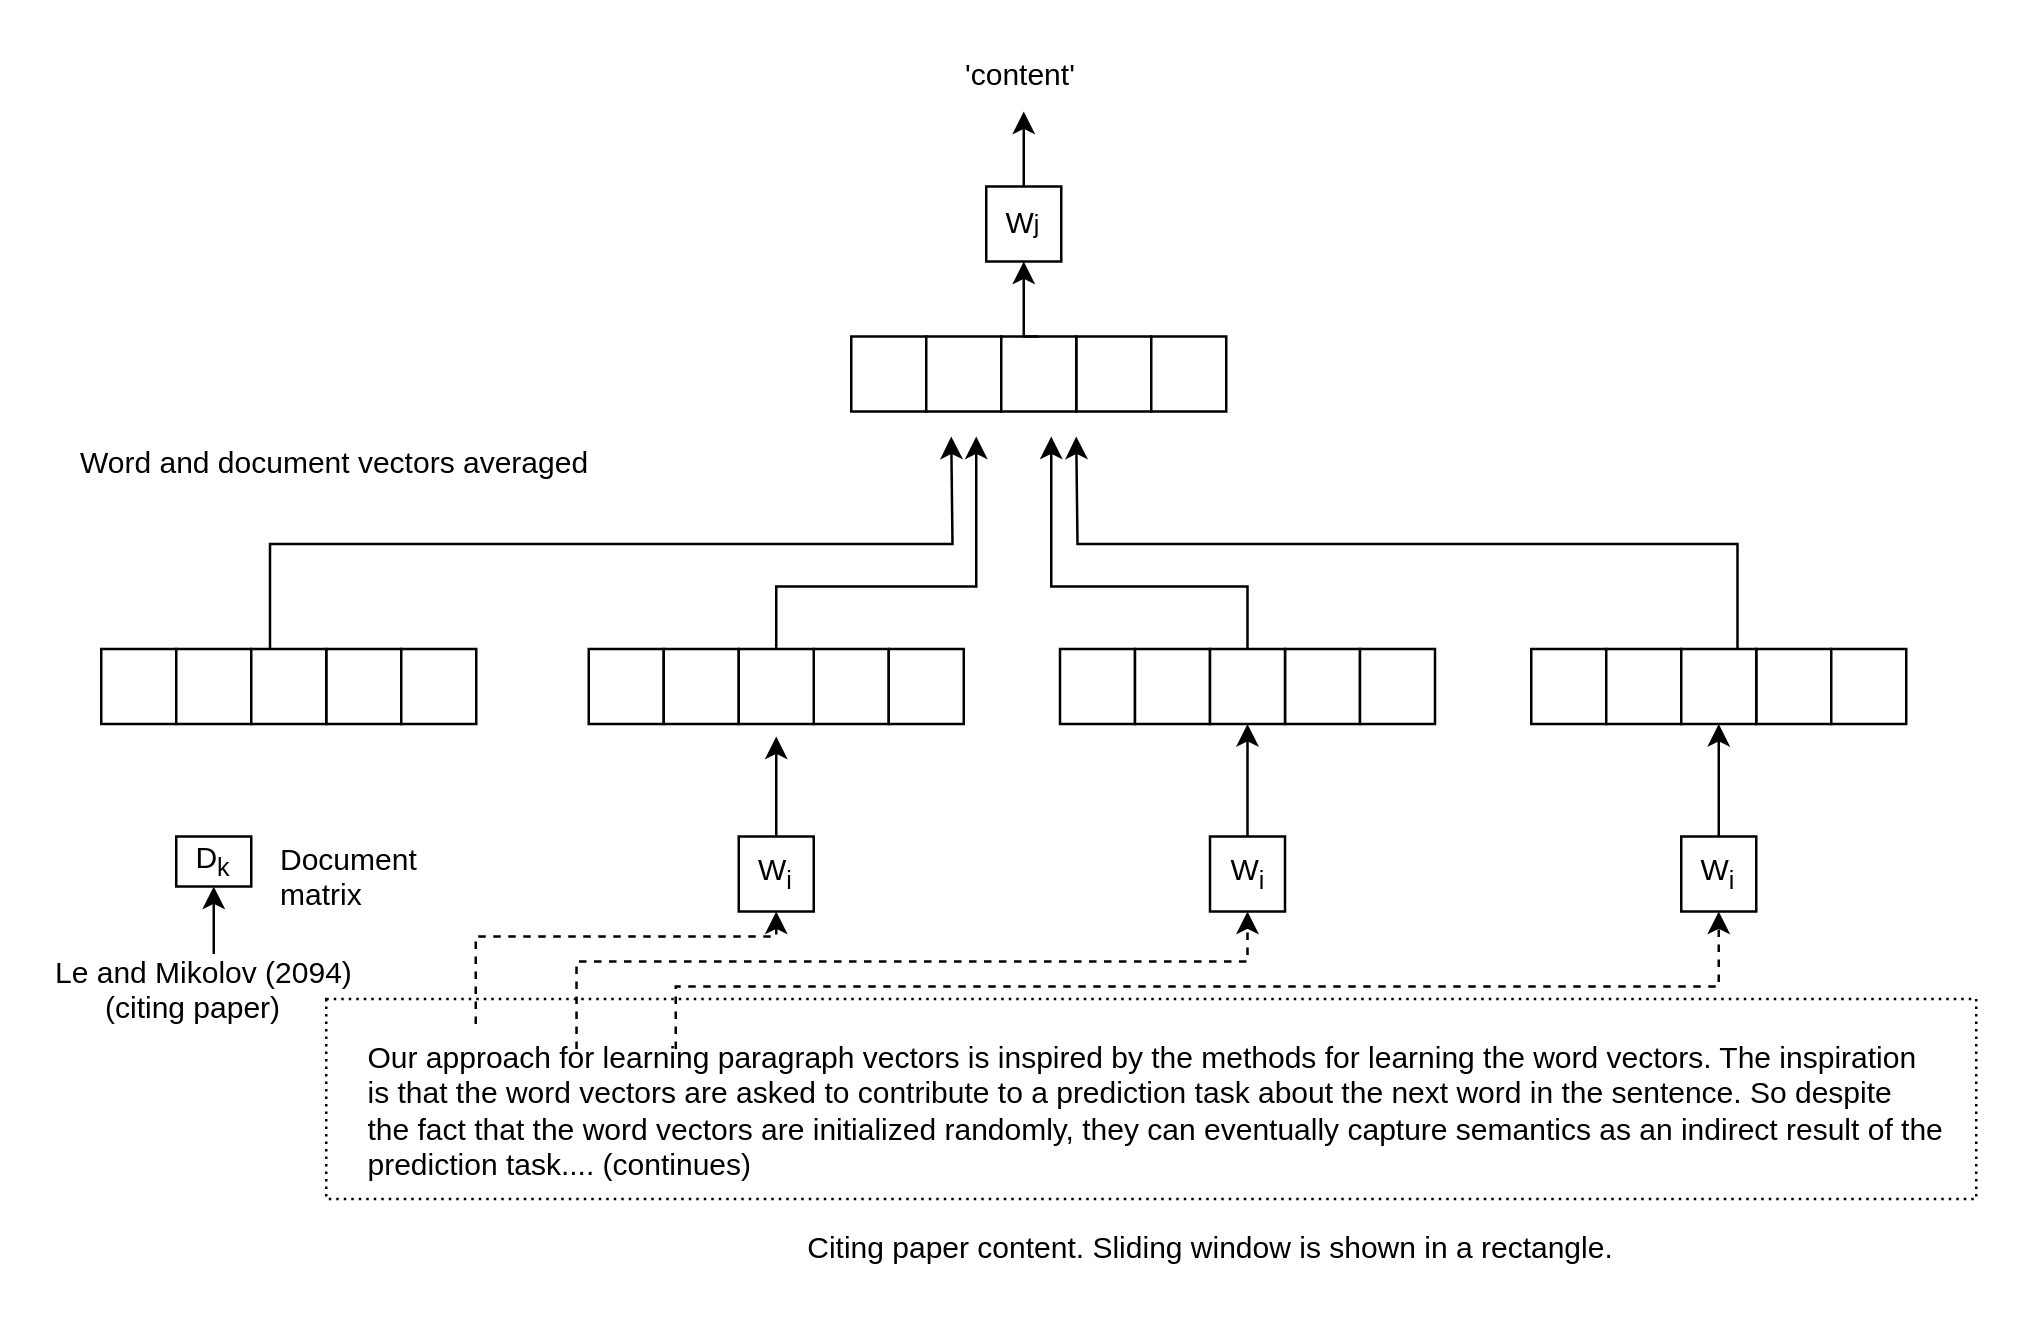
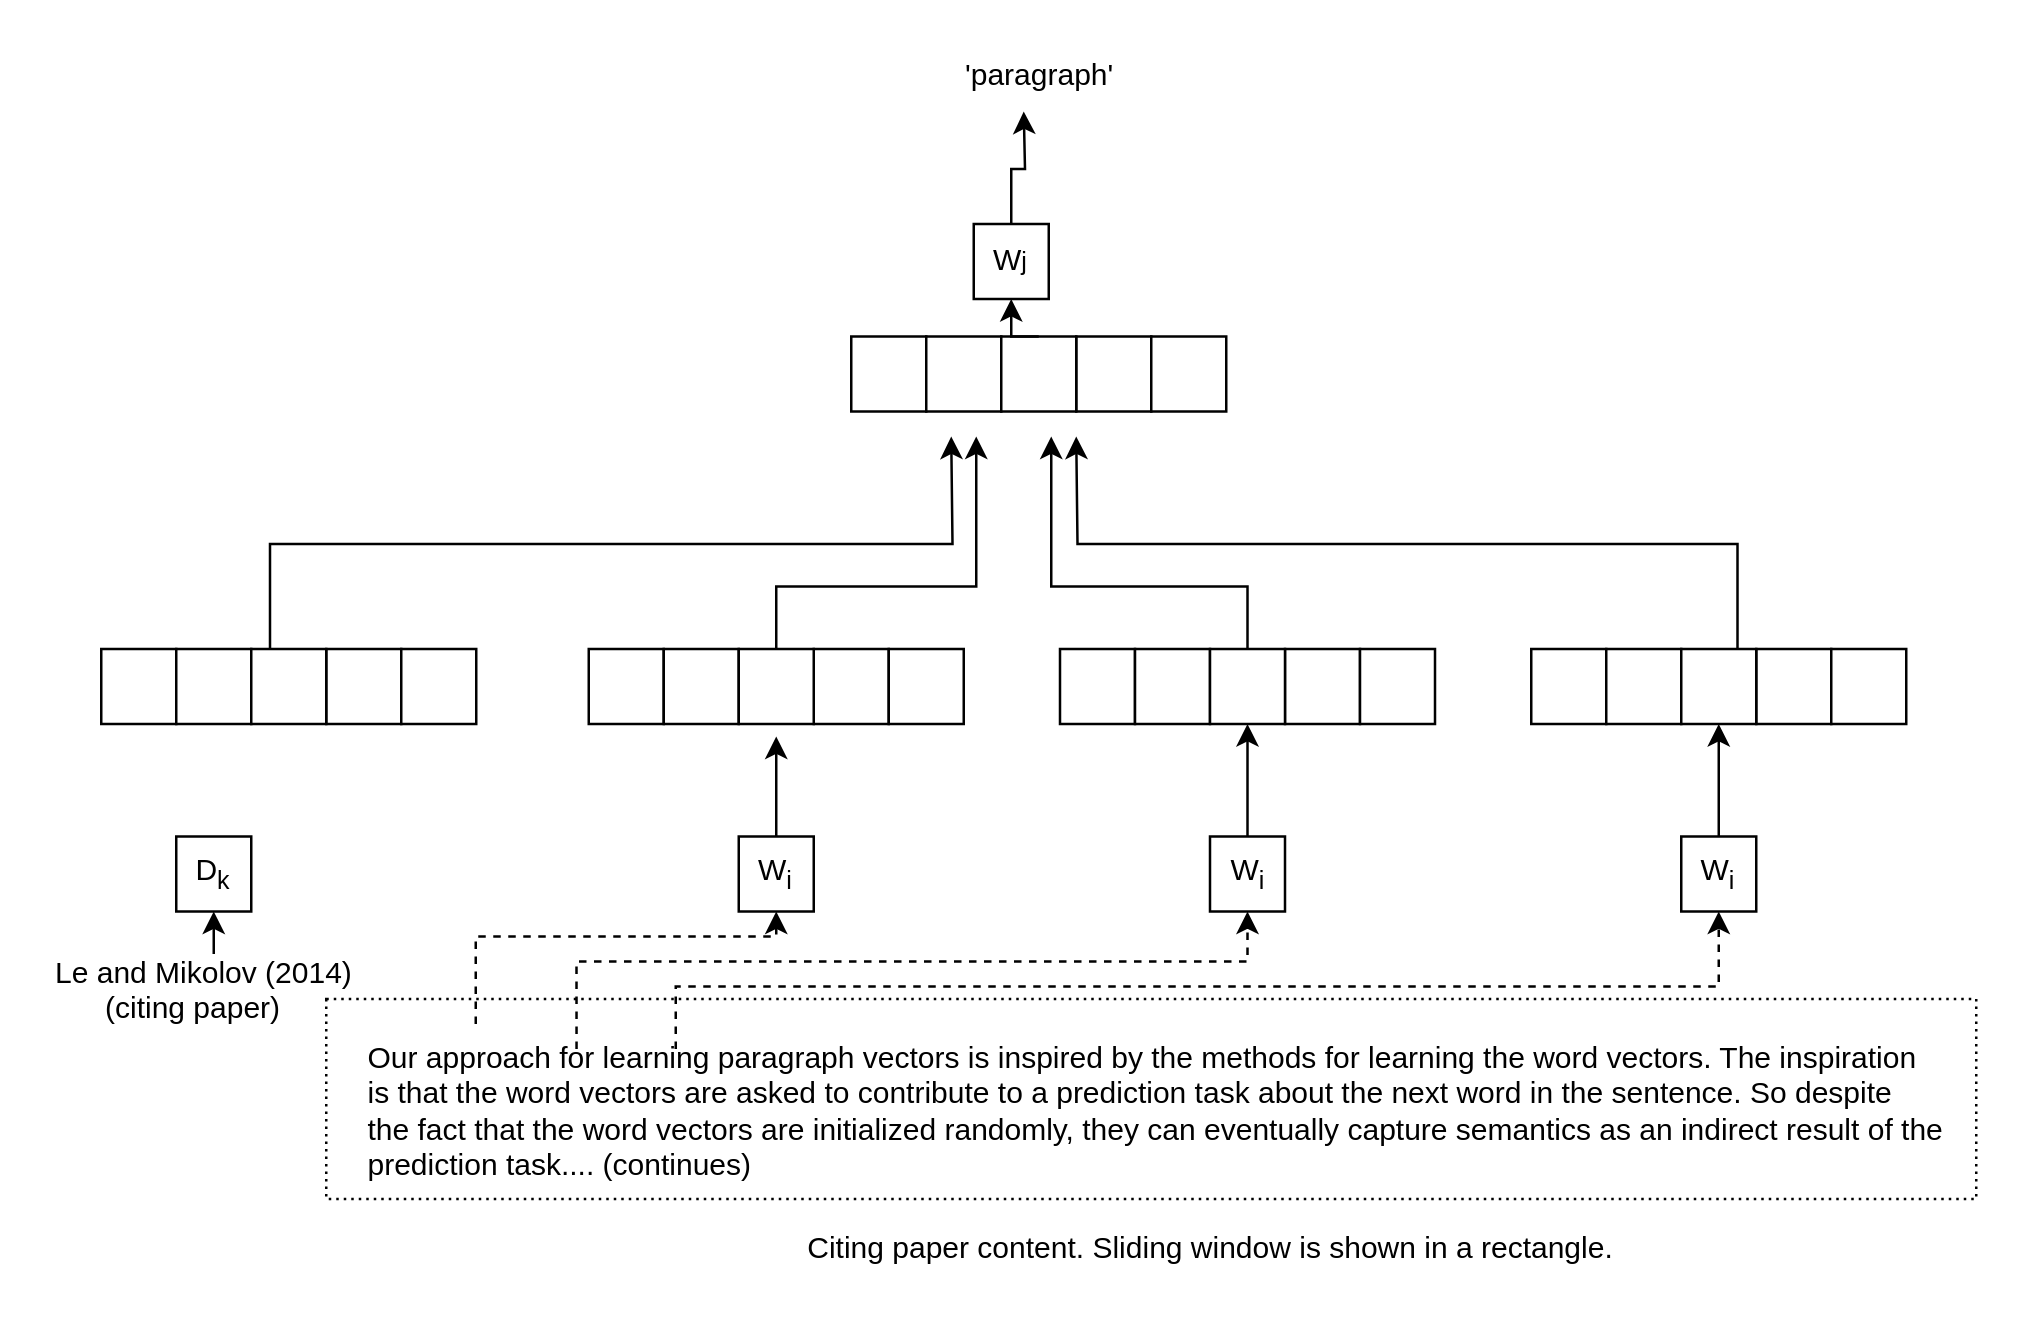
node "'content'": label "'content'" -> "'paragraph'"
node "Wj": moved (1024, 224) -> (1011, 261)
node "Word and document vectors averaged": removed
node "Dk": size 75x50 -> 75x75
node "Document matrix": removed
node "Le and Mikolov (2094) (citing paper)": label "Le and Mikolov (2094) (citing paper)" -> "Le and Mikolov (2014) (citing paper)"
